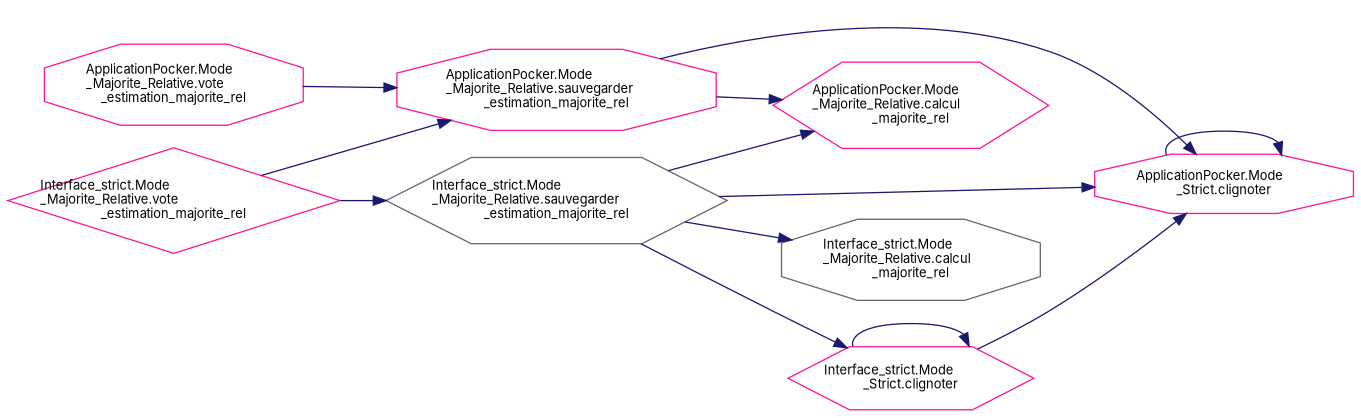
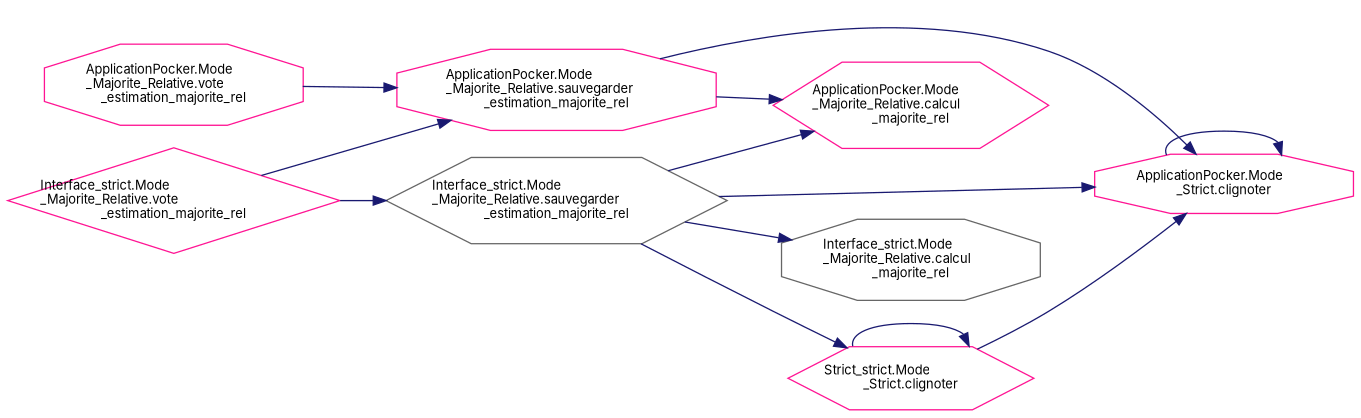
node "Interface_strict.Mode _Strict.clignoter": label "Interface_strict.Mode _Strict.clignoter" -> "Strict_strict.Mode _Strict.clignoter"
